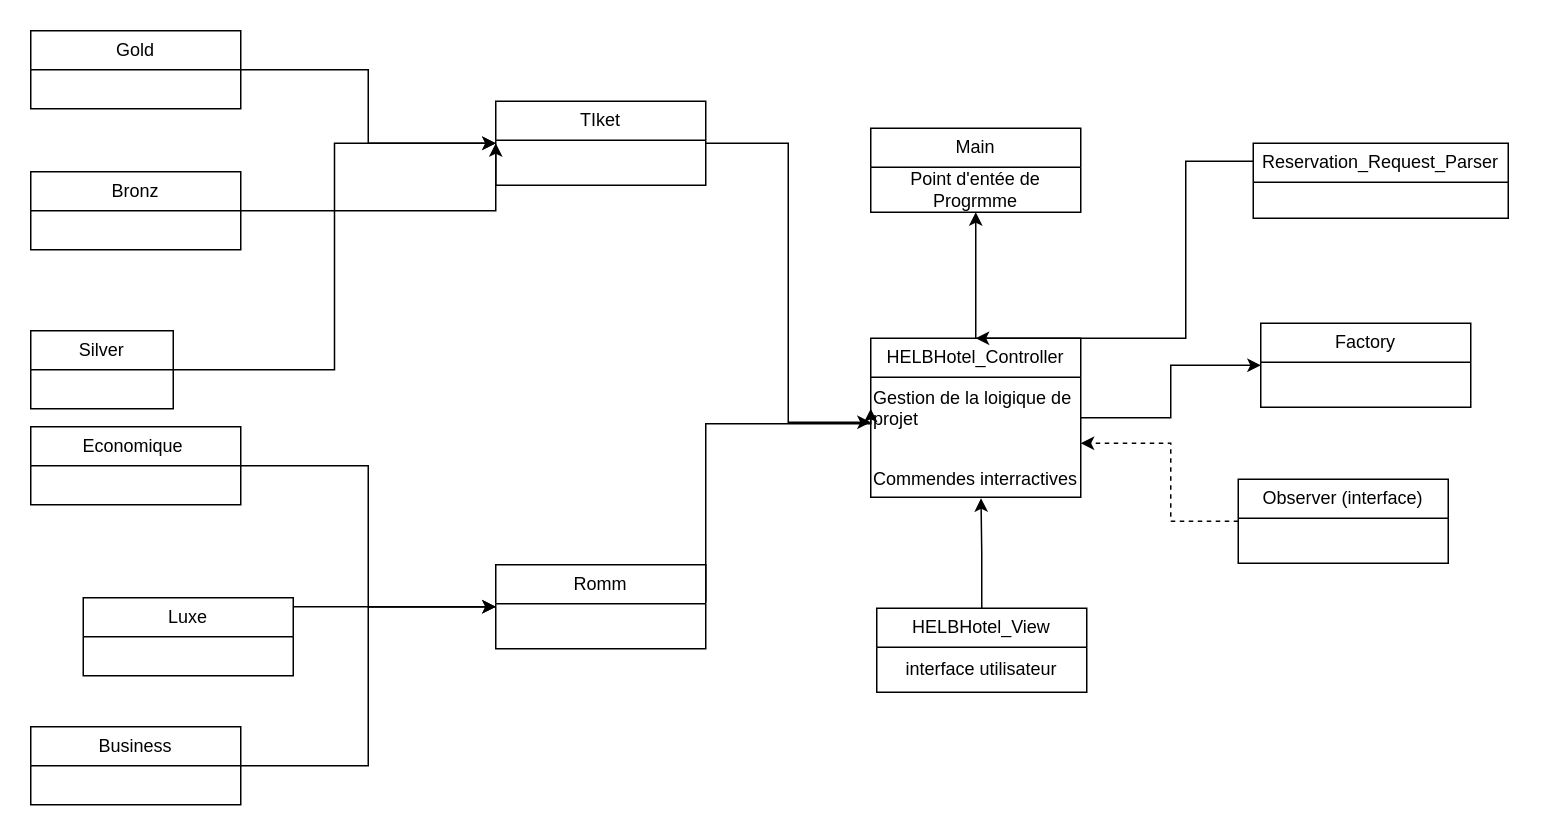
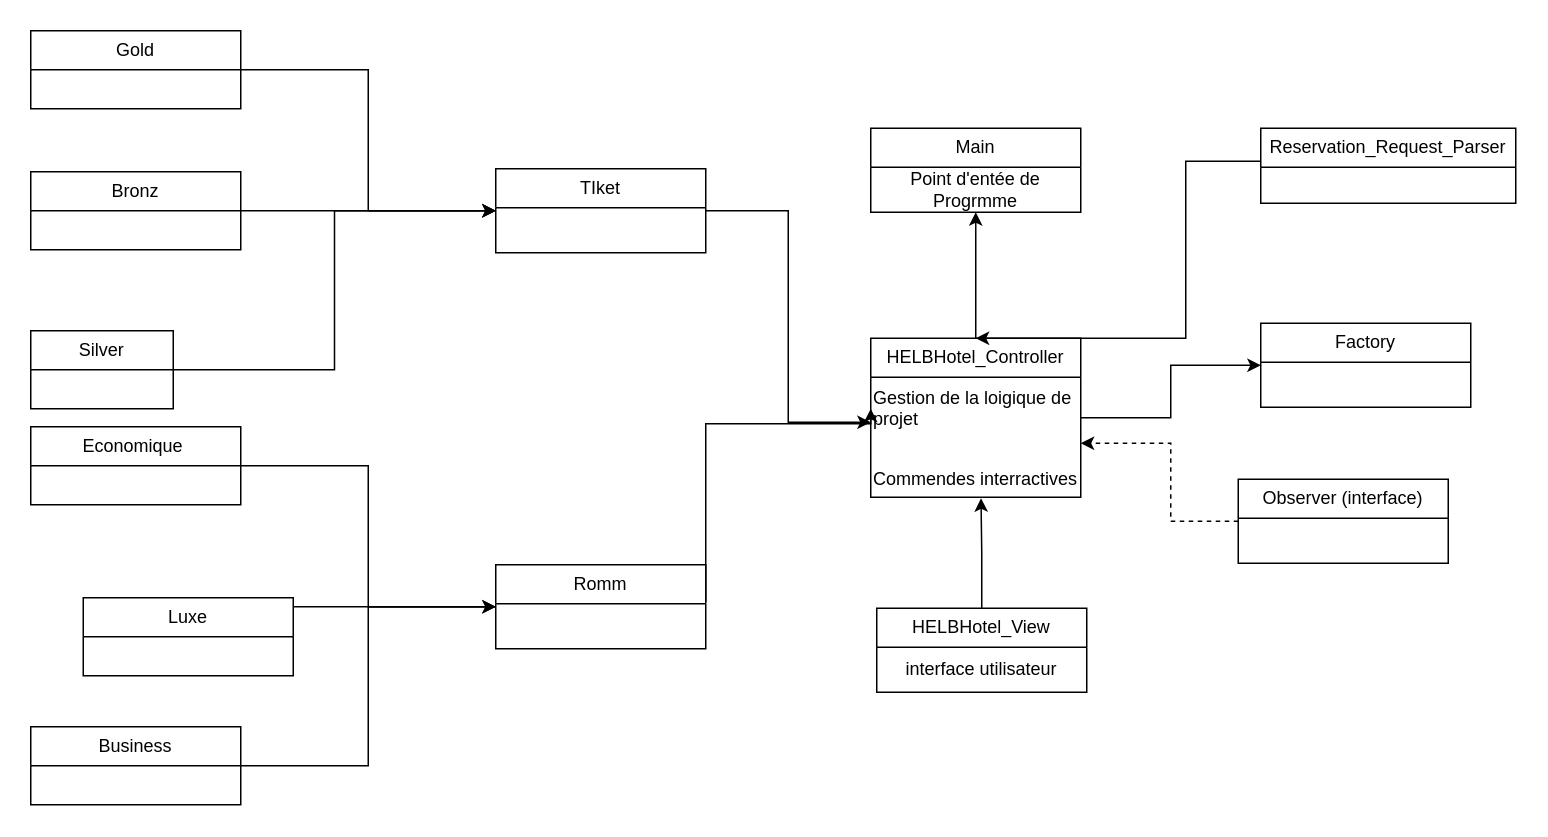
node "TIket": moved (601, 143) -> (601, 211)
node "Reservation_Request_Parser": moved (1381, 181) -> (1388, 166)
